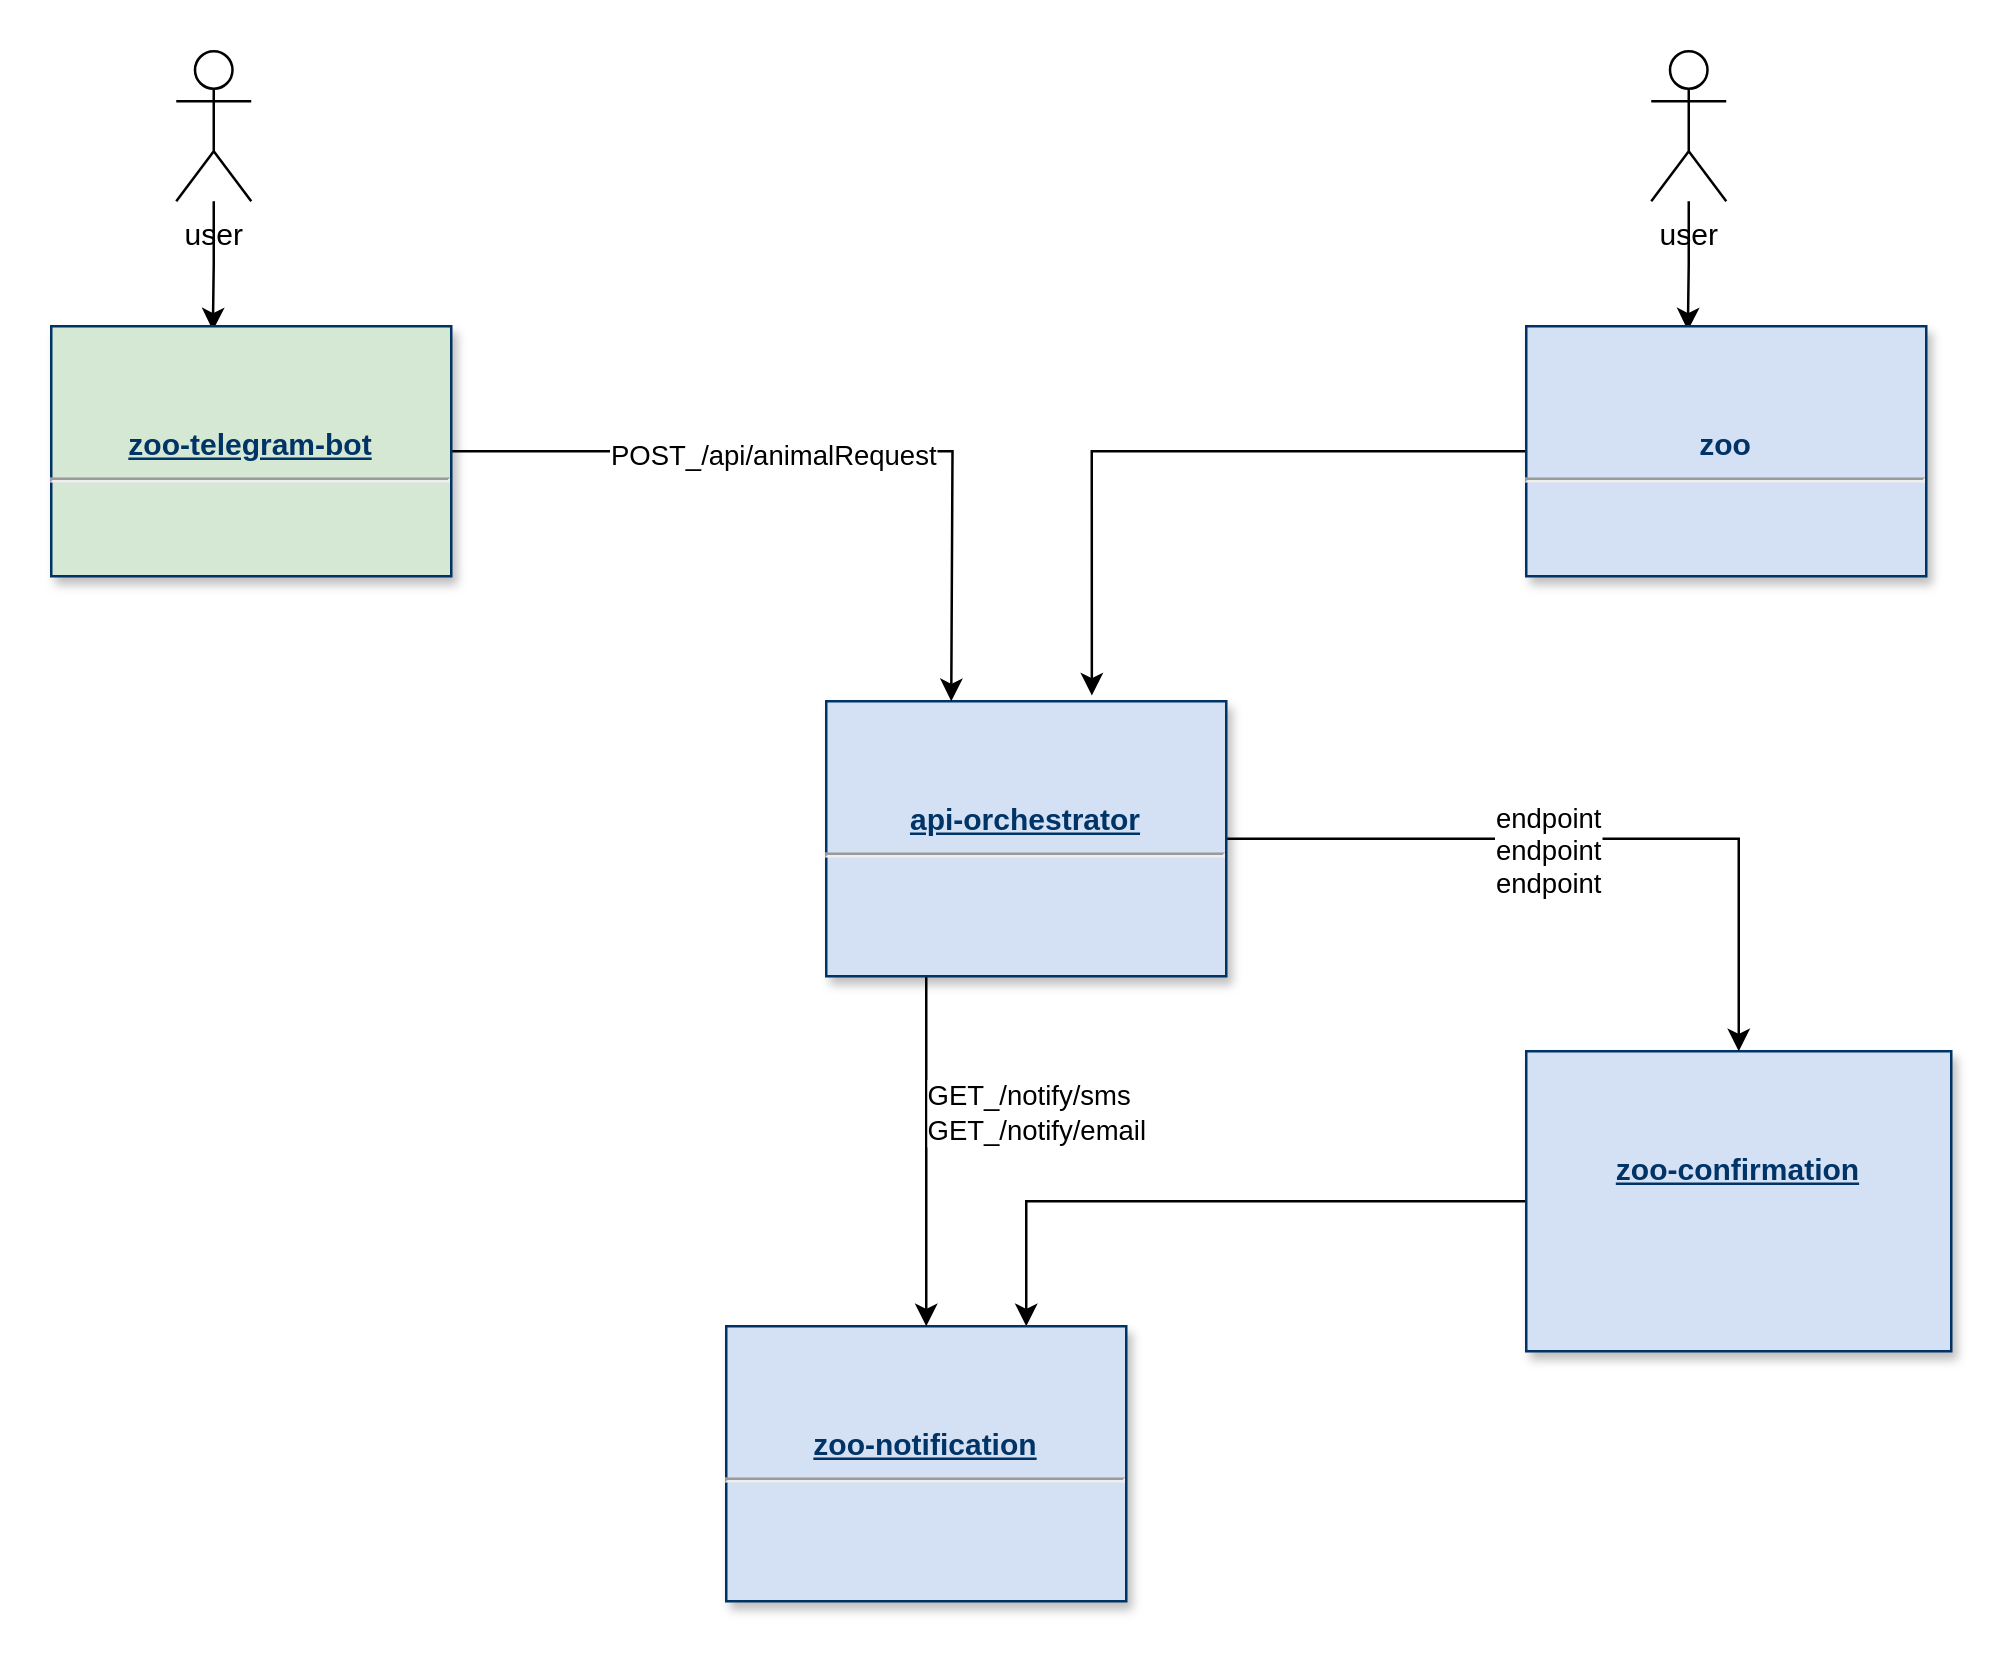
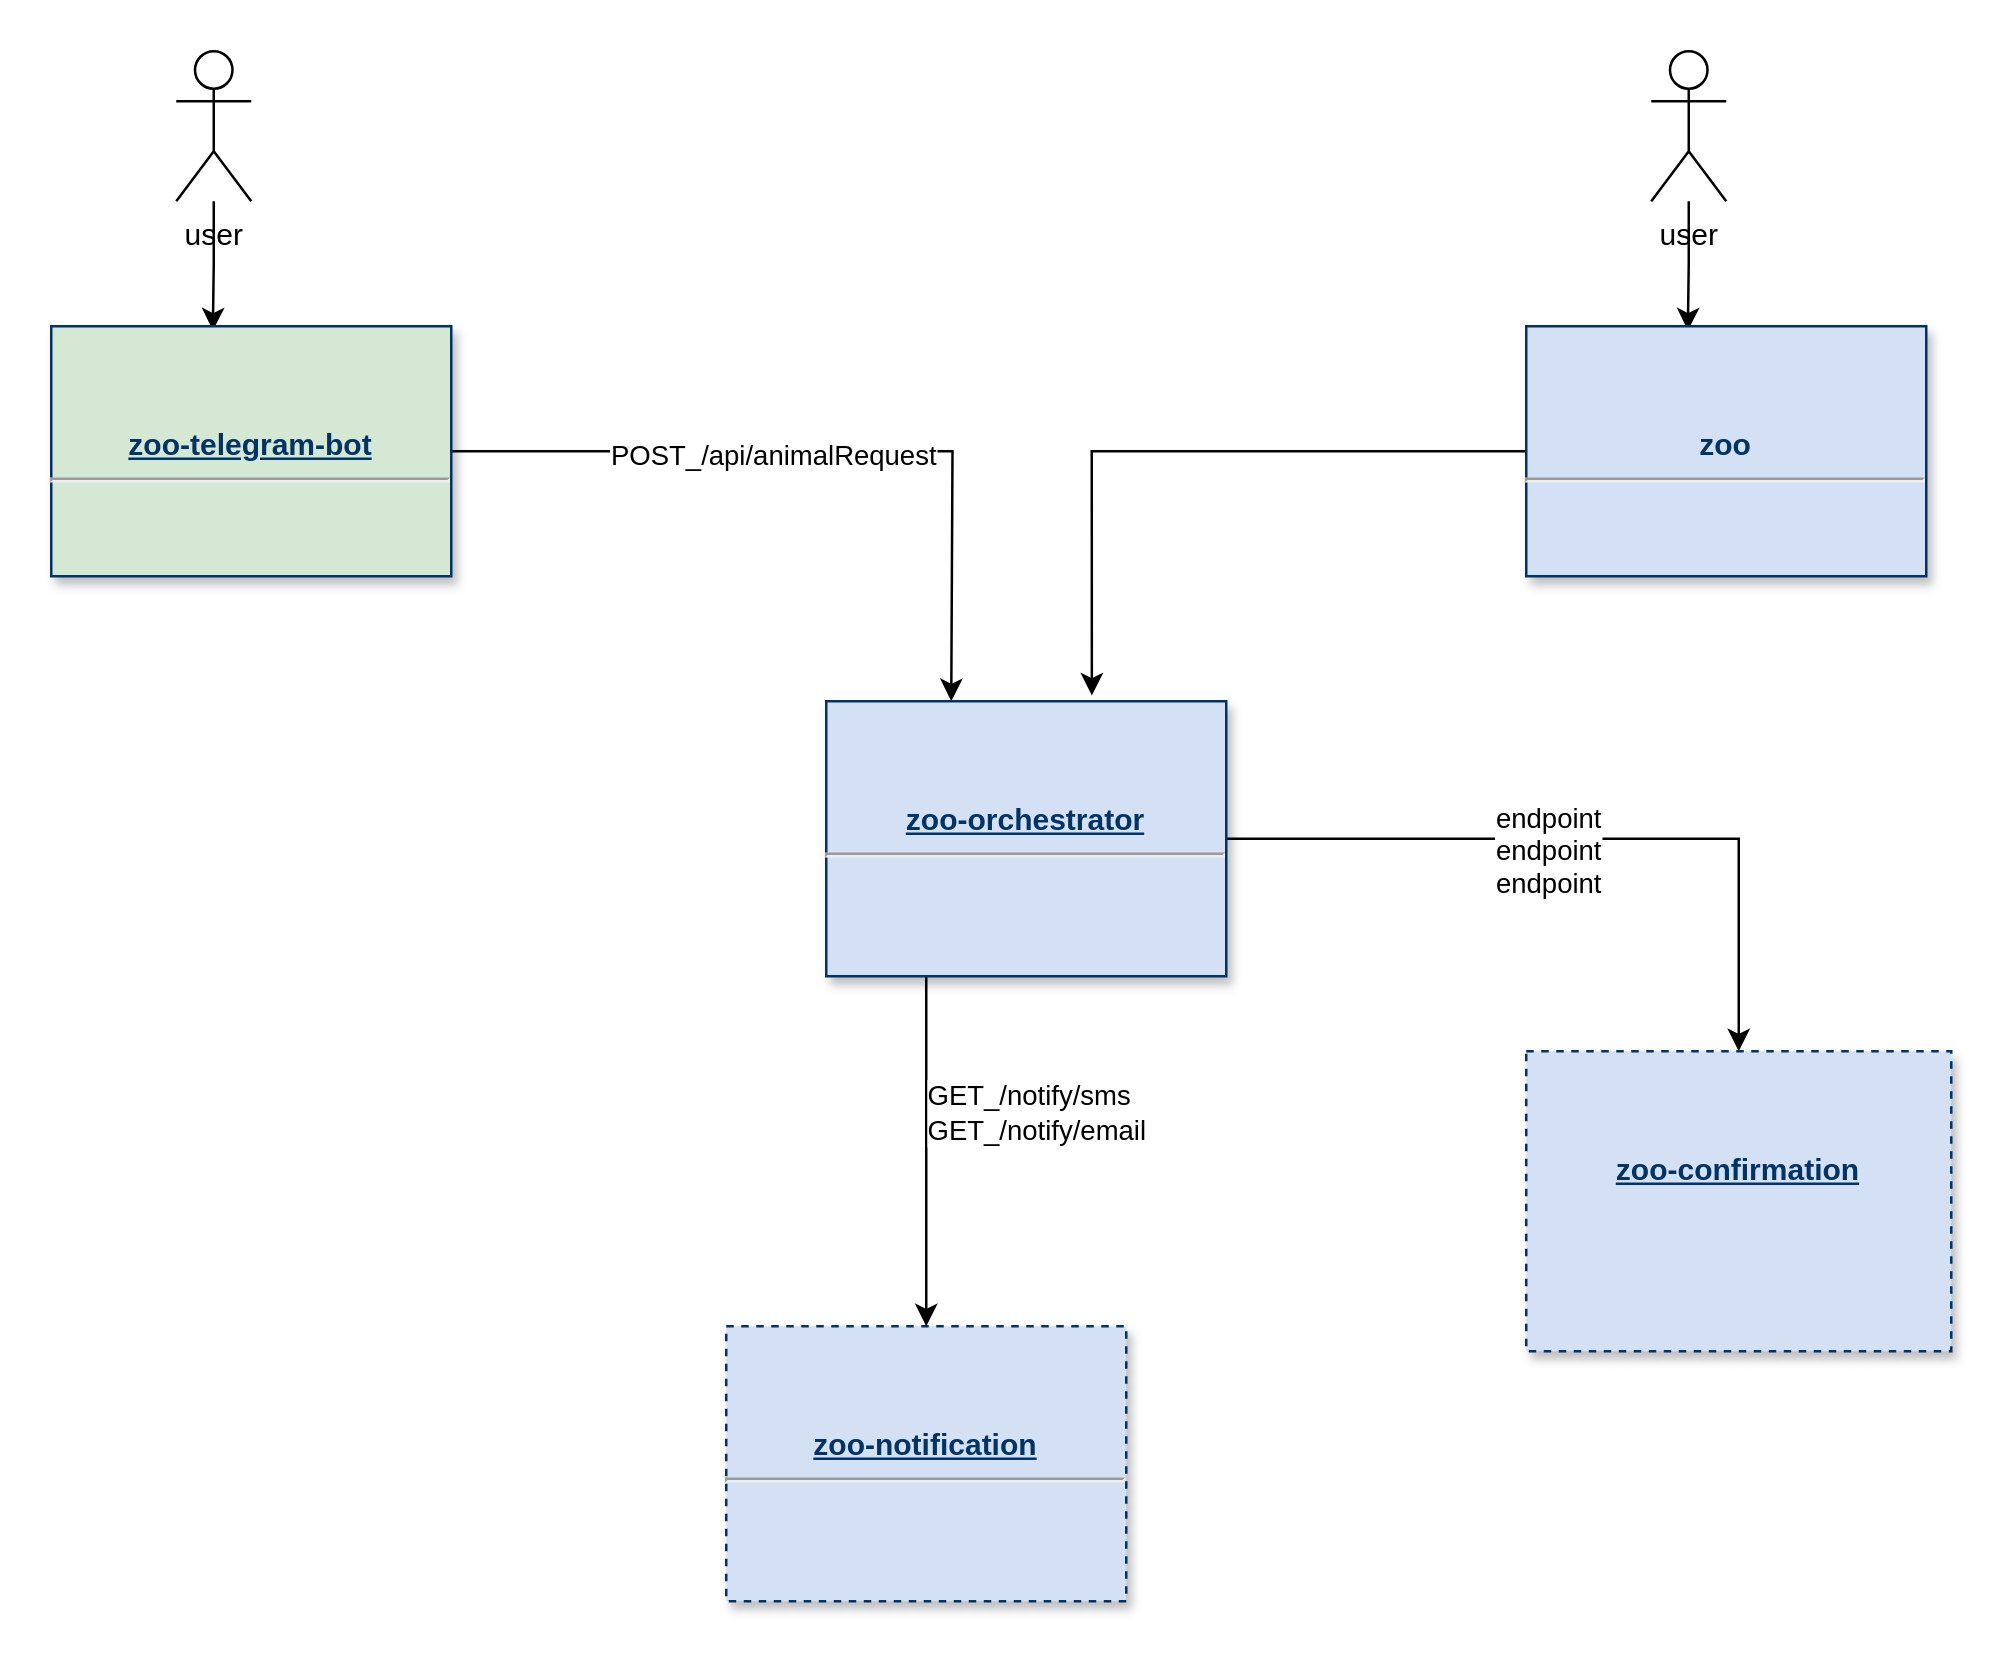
node "api-orchestrator": label "api-orchestrator" -> "zoo-orchestrator"
edge "zoo-confirmation" -> "zoo-notification": removed
node "zoo-confirmation": style solid -> dashed
node "zoo-notification": style solid -> dashed
